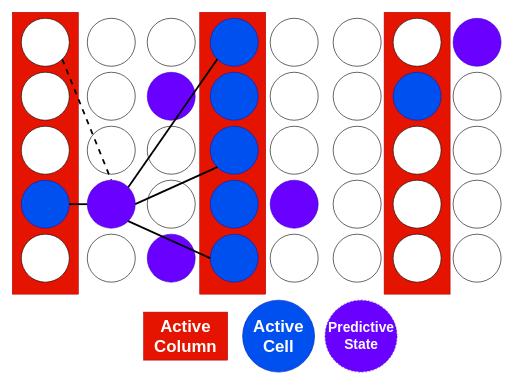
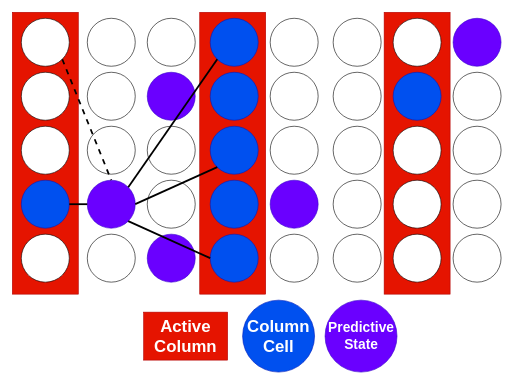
node "Active Cell": label "Active Cell" -> "Column Cell"
node "PredictiveState": style dashed -> solid
